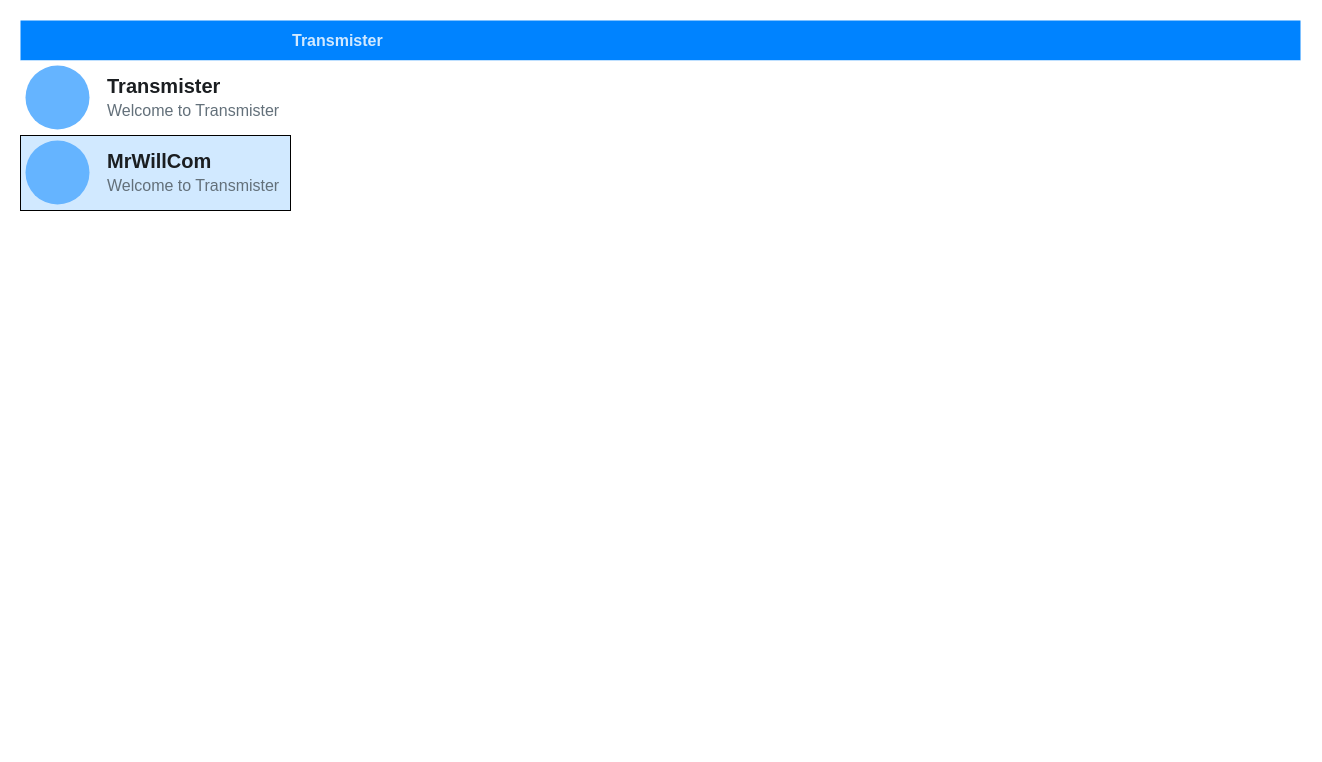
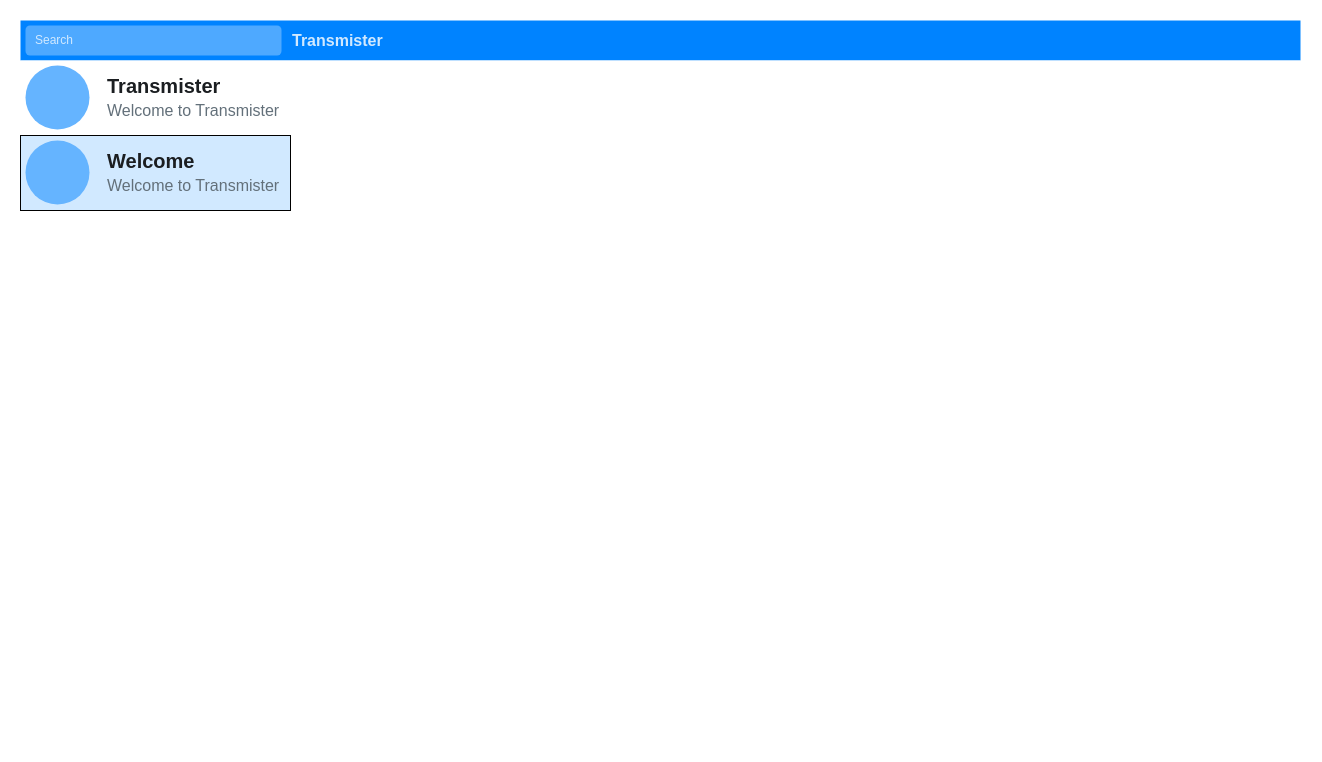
node "Search": added
node "MrWillCom": label "MrWillCom" -> "Welcome"
